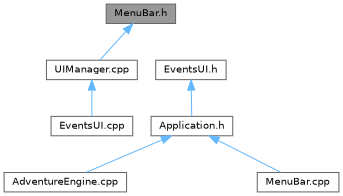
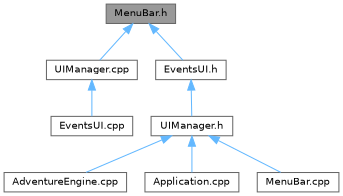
edge "EventsUI.h" -> "MenuBar.h": added
node "Application.h": label "Application.h" -> "UIManager.h"
node "Application.cpp": added
